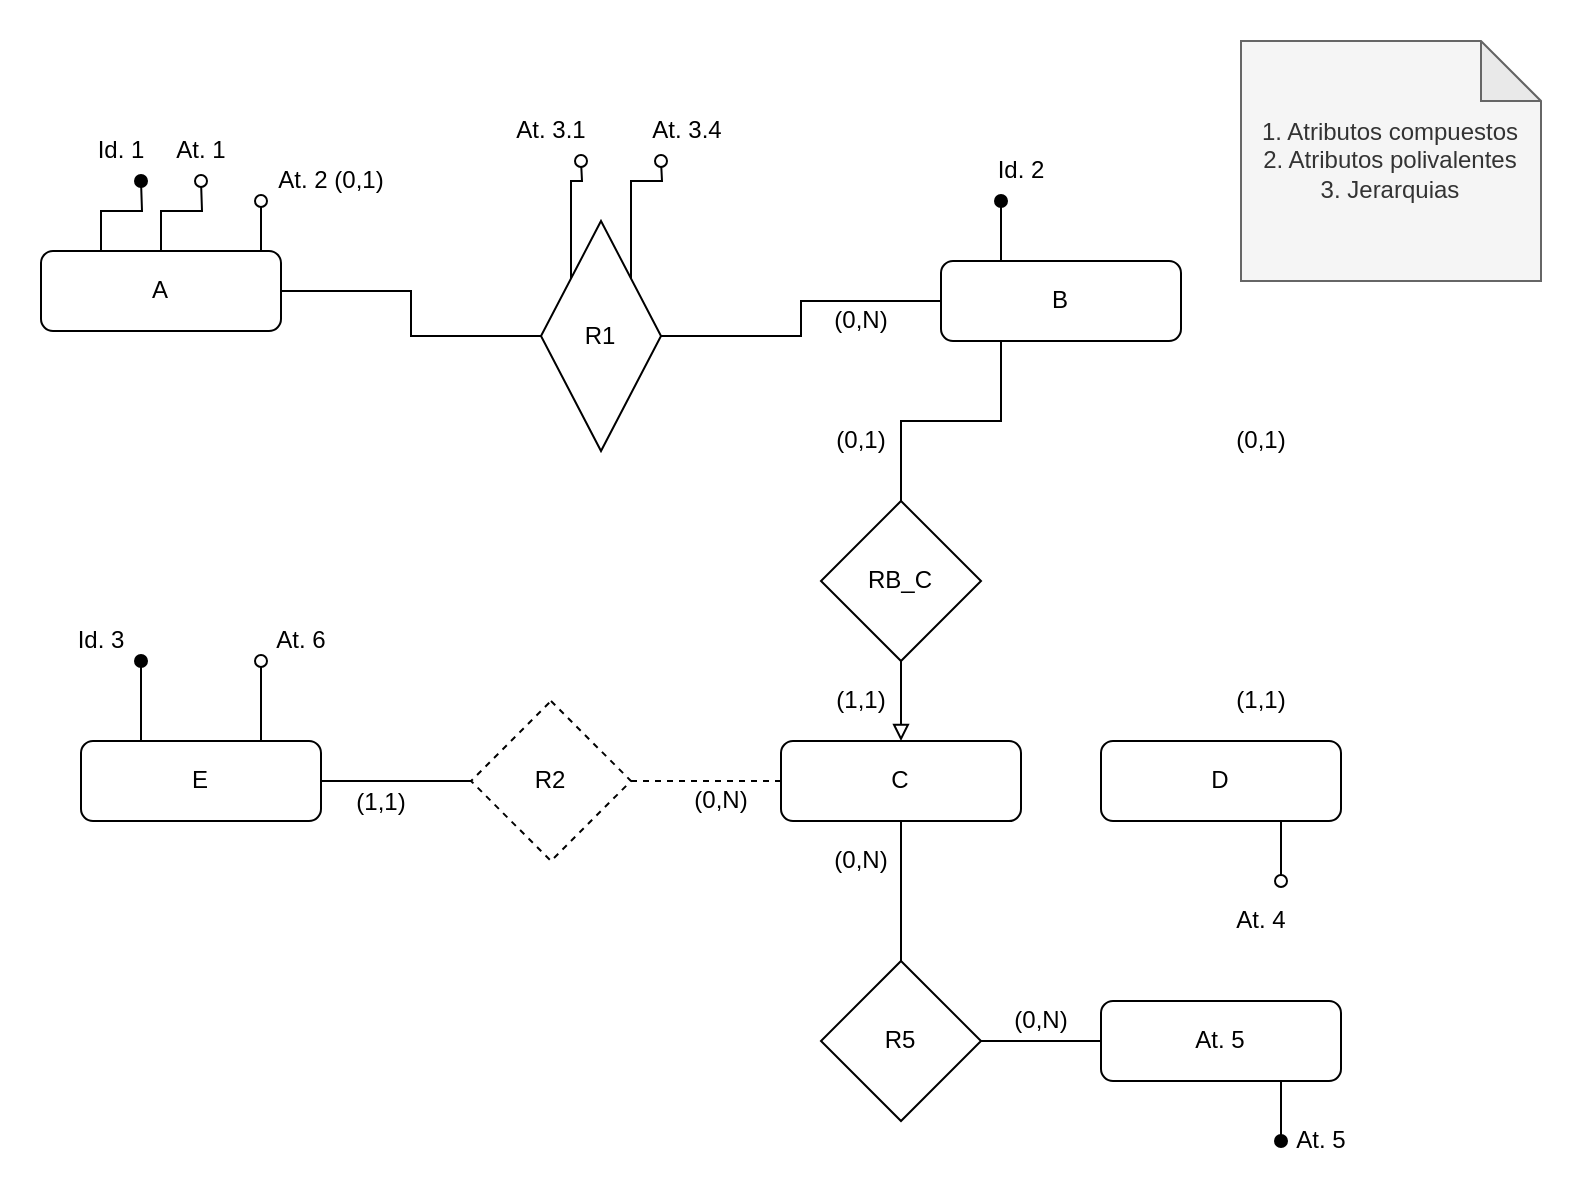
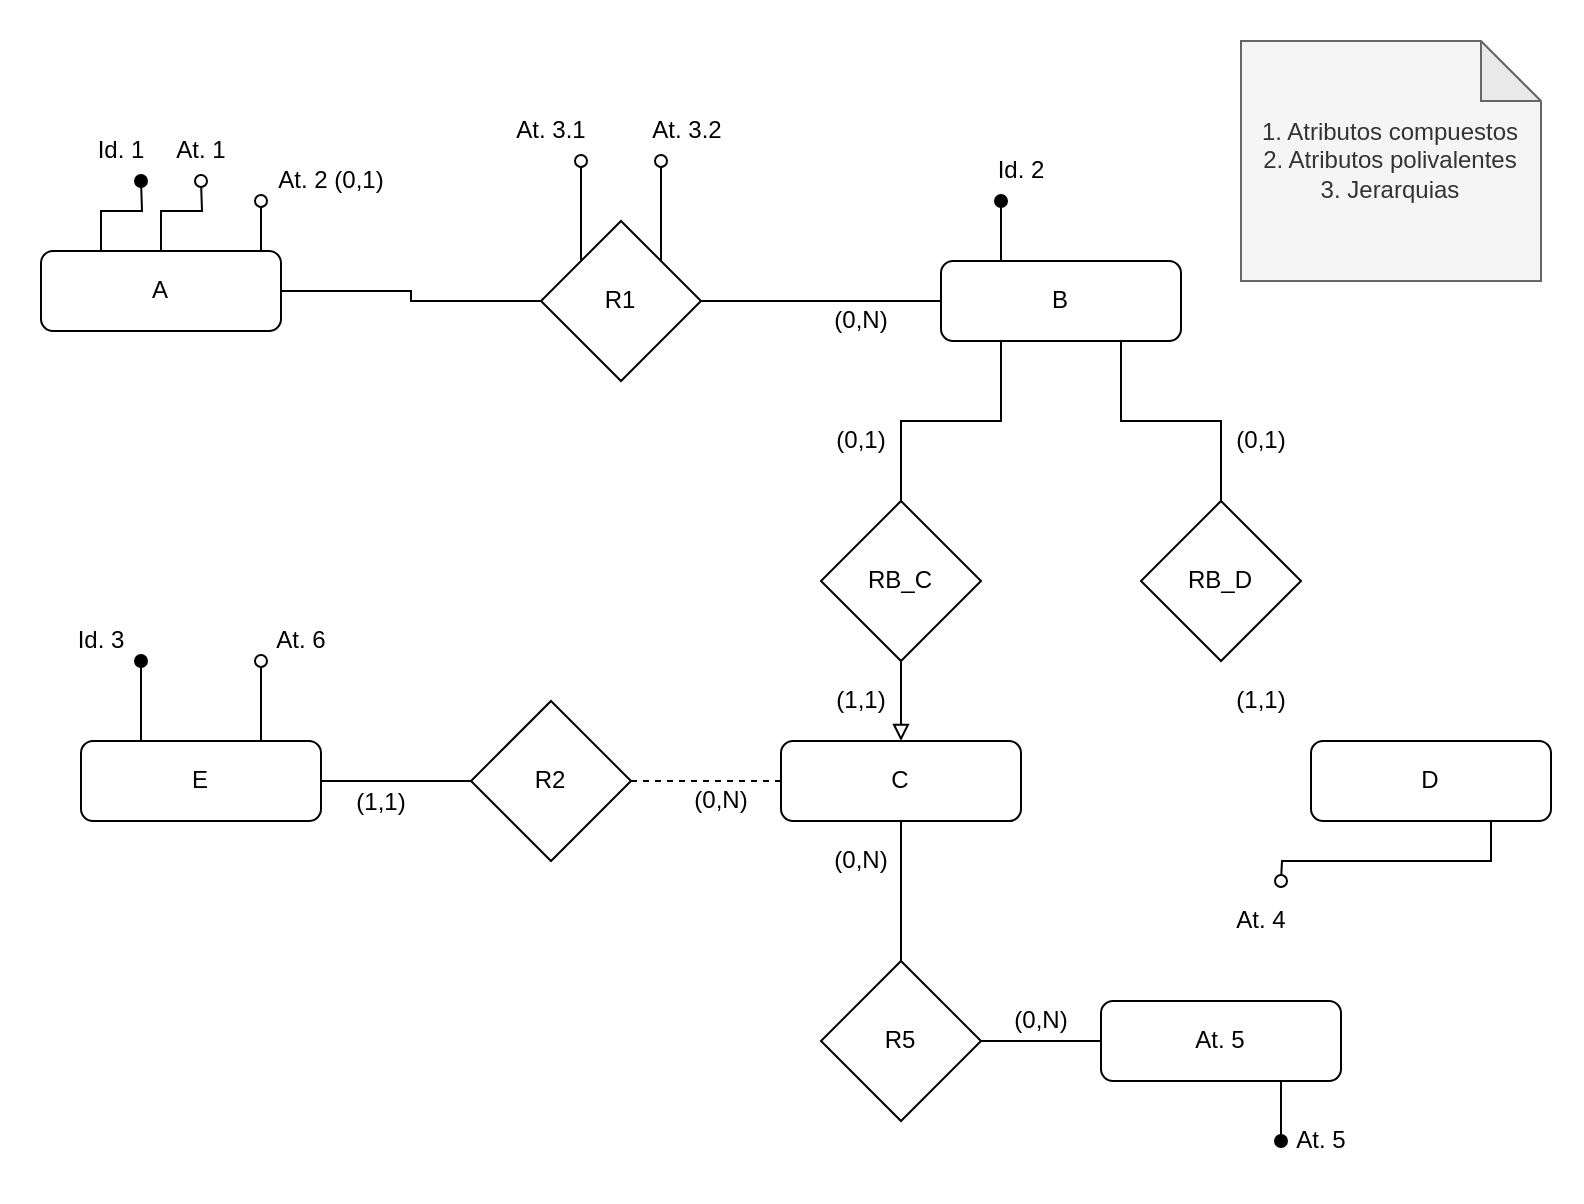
node "At. 3.4": label "At. 3.4" -> "At. 3.2"
node "R1": size 120x230 -> 160x160
edge "B" -- "RB_D": added
node "RB_D": added
node "R2": style dashed -> solid
node "D": moved (1221, 781) -> (1431, 781)
